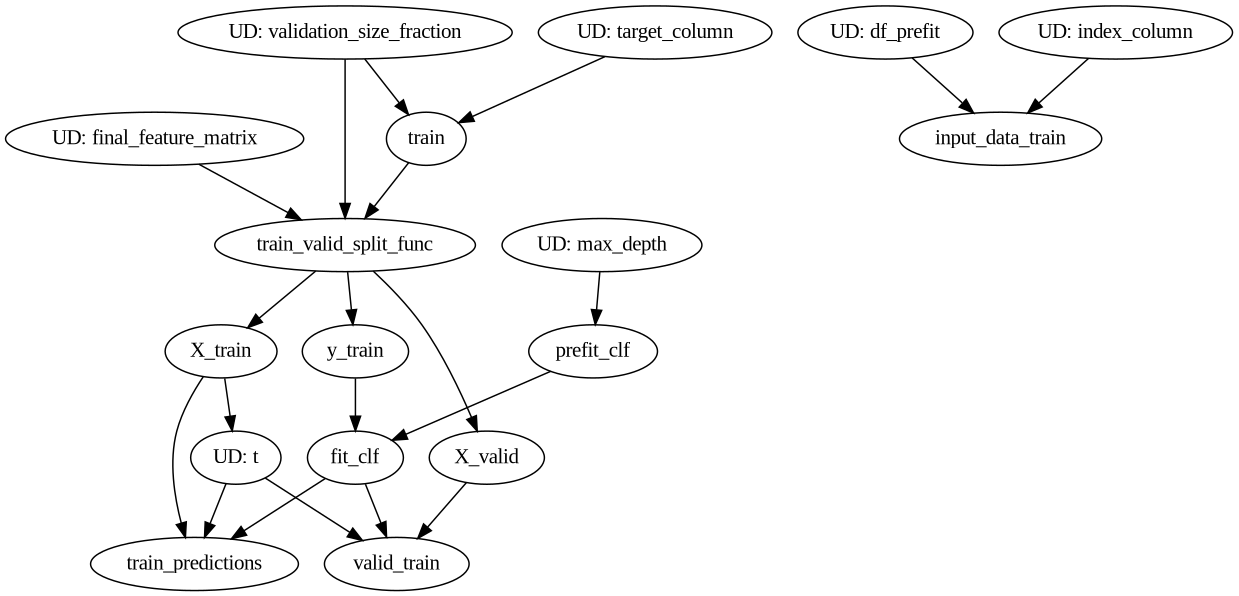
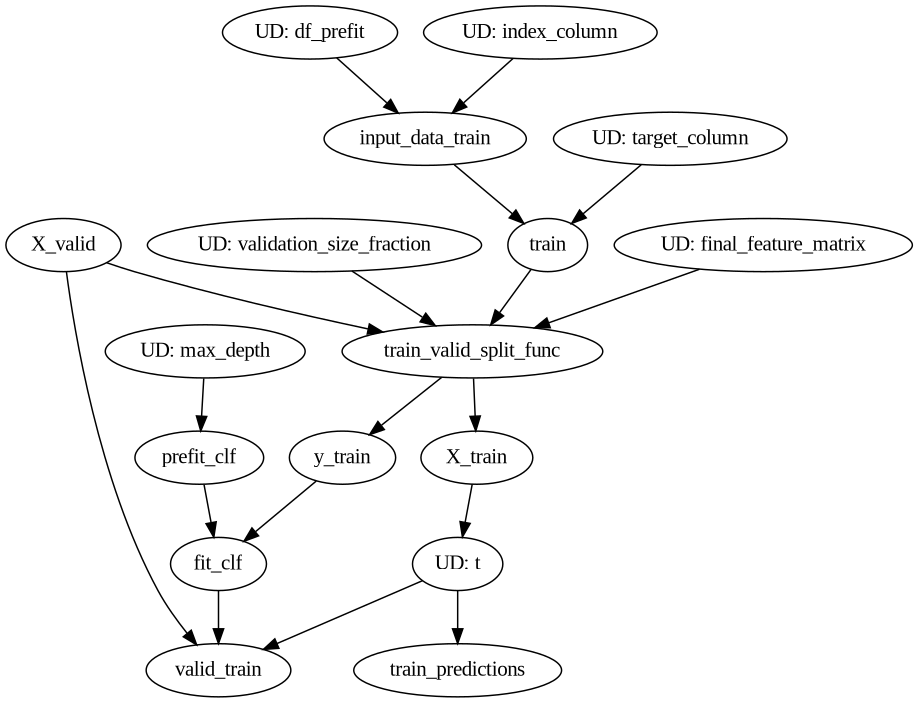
edge "UD: validation_size_fraction" -> "train": now "input_data_train" -> "train"
edge "train_valid_split_func" -> "X_valid": reversed
edge "X_train" -> "train_predictions": removed
edge "fit_clf" -> "train_predictions": removed
